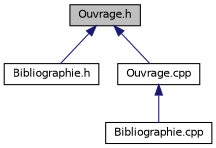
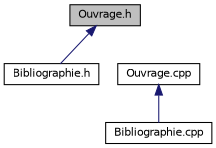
edge "Ouvrage.cpp" -> "Ouvrage.h": removed
